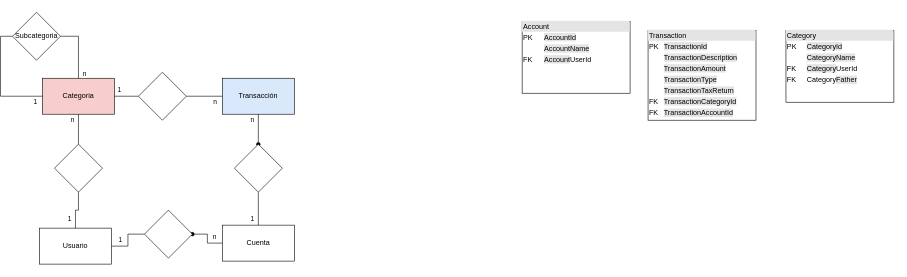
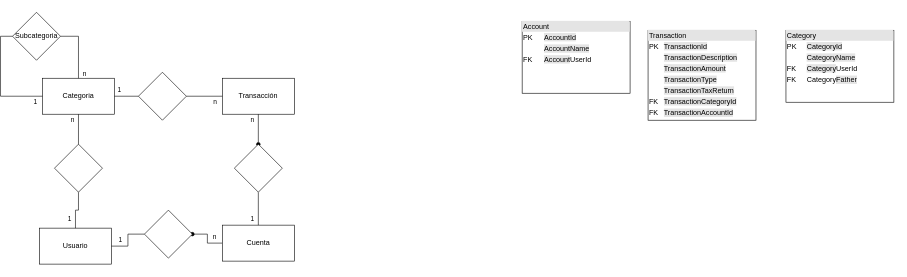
node "Categoria": fillcolor #f8cecc -> #ffffff
node "Transacción": fillcolor #dae8fc -> #ffffff
